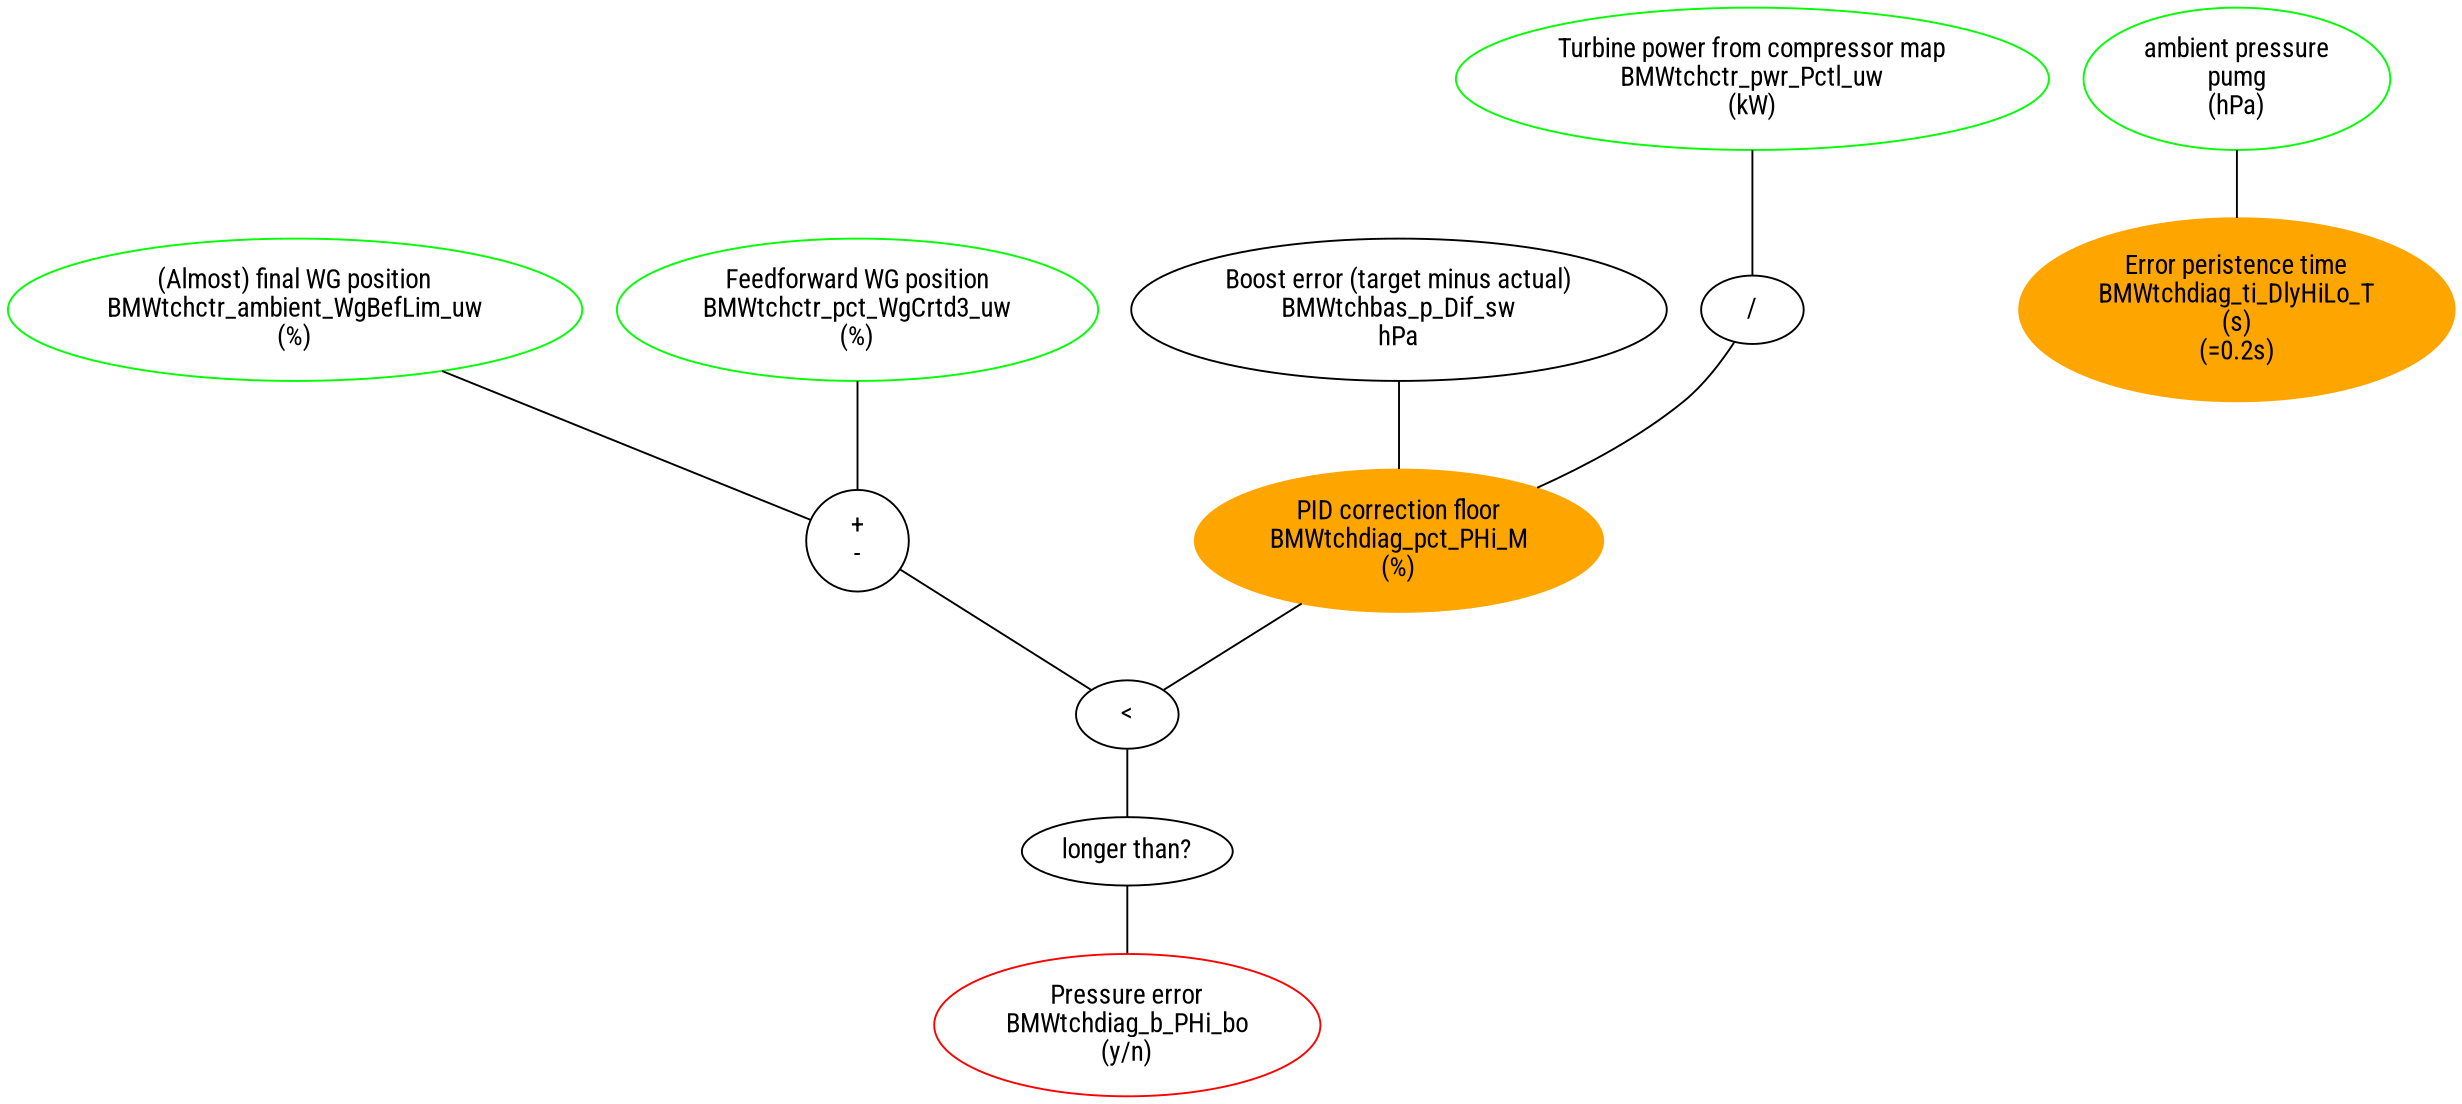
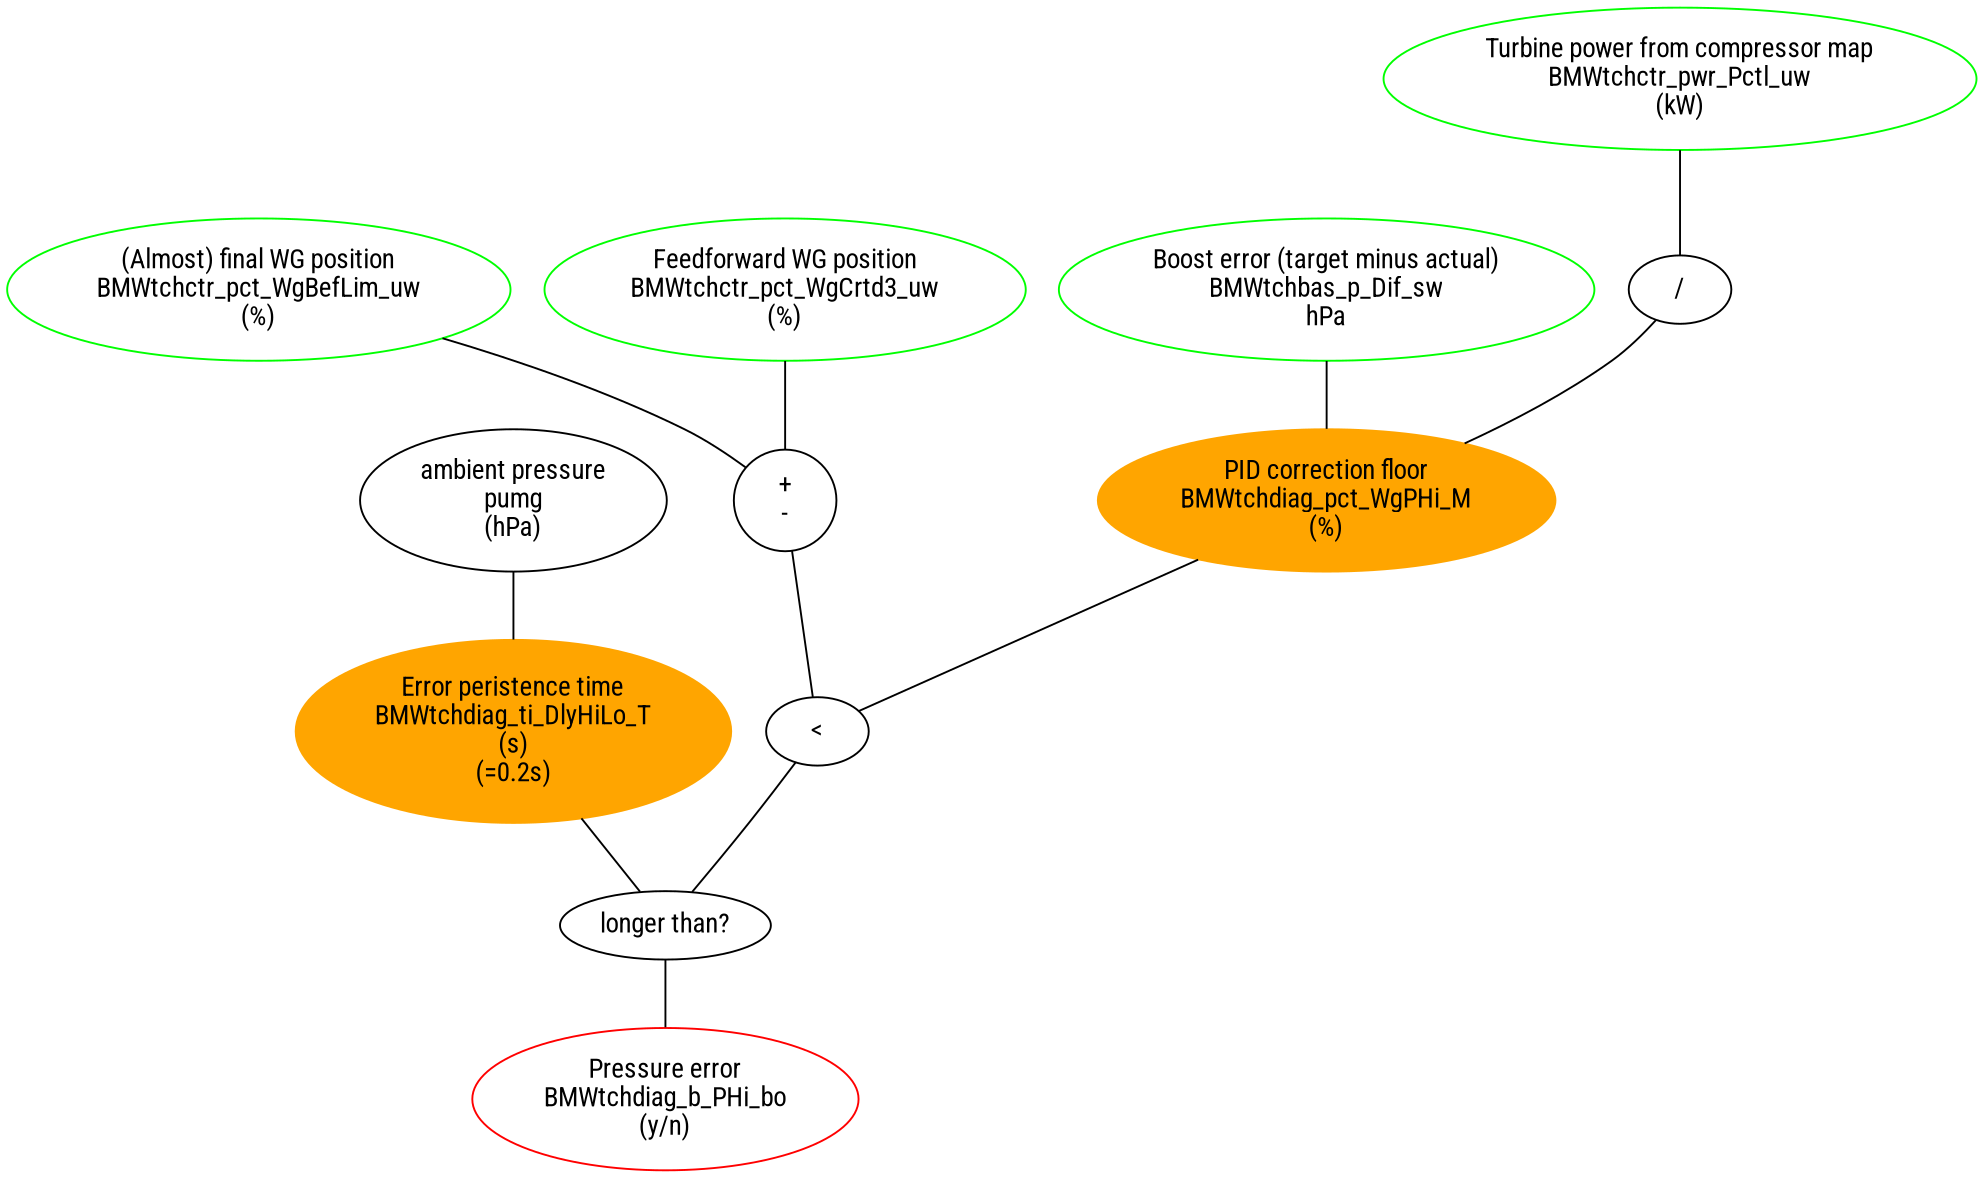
node "ambient pressure pumg (hPa)": color green -> black
node "(Almost) final WG position BMWtchctr_ambient_WgBefLim_uw (%)": label "(Almost) final WG position BMWtchctr_ambient_WgBefLim_uw (%)" -> "(Almost) final WG position BMWtchctr_pct_WgBefLim_uw (%)"
node "Boost error (target minus actual) BMWtchbas_p_Dif_sw hPa": color black -> green
node "PID correction floor BMWtchdiag_pct_PHi_M (%)": label "PID correction floor BMWtchdiag_pct_PHi_M (%)" -> "PID correction floor BMWtchdiag_pct_WgPHi_M (%)"
edge "Error peristence time BMWtchdiag_ti_DlyHiLo_T (s) (=0.2s)" -- "longer than?": added
